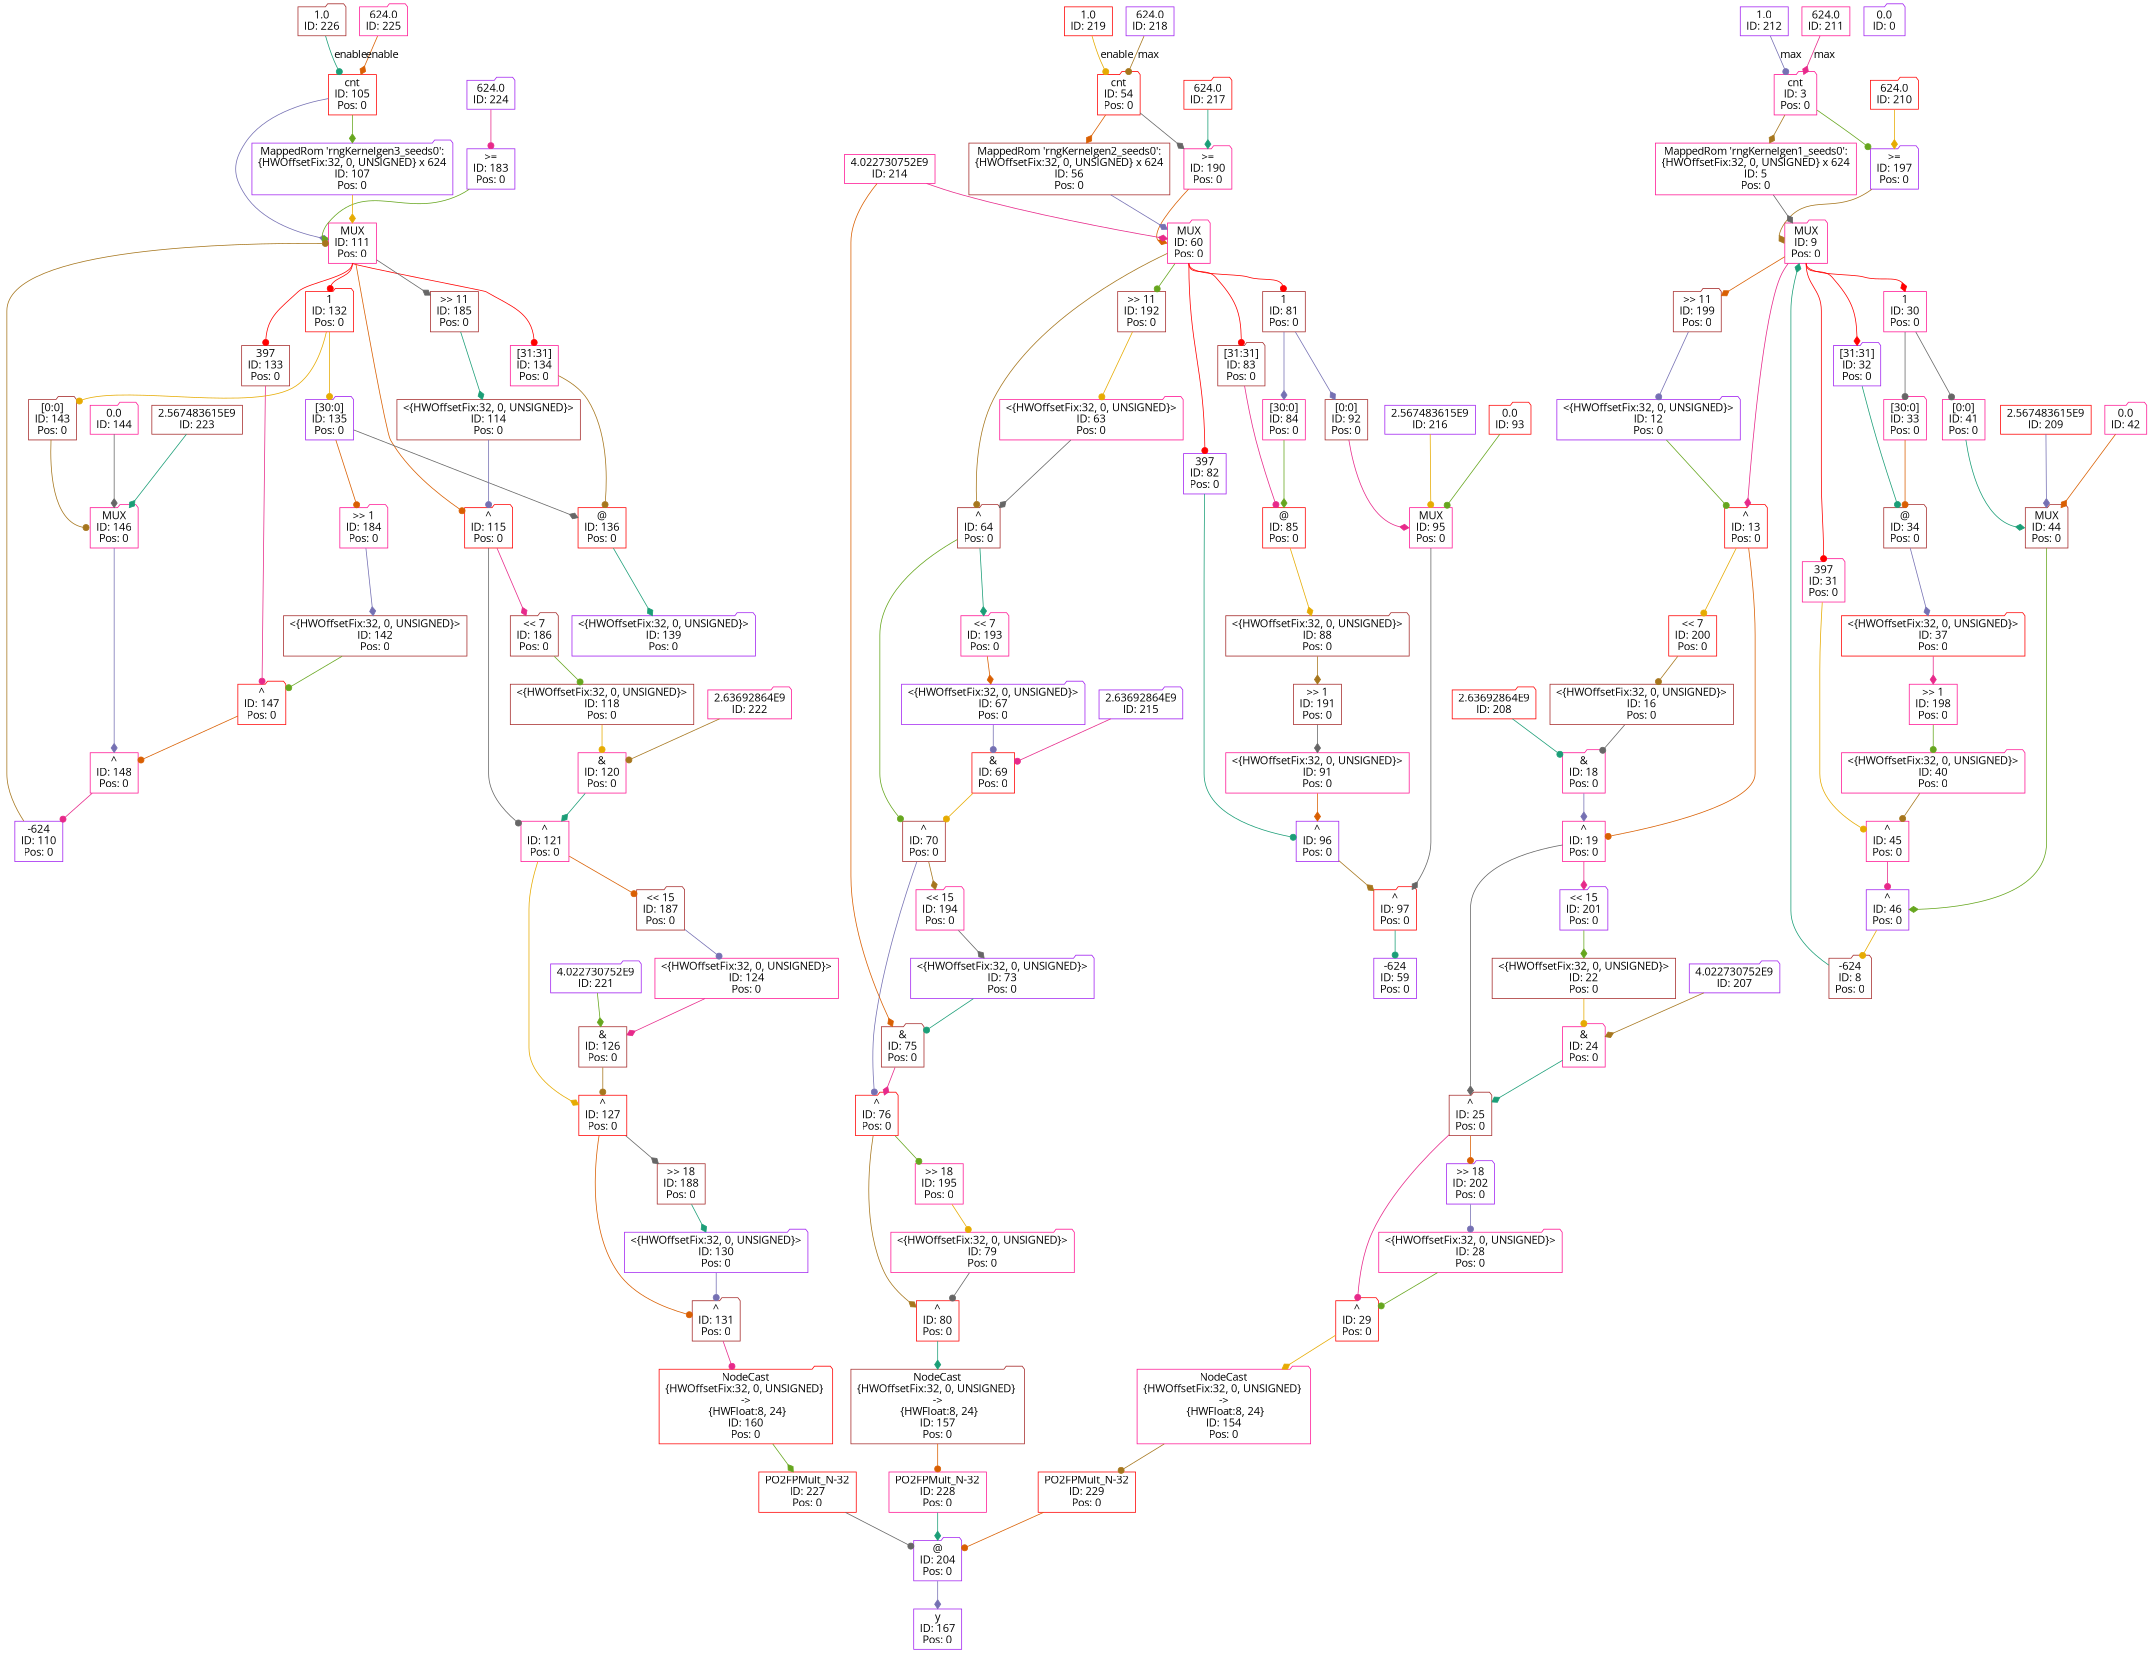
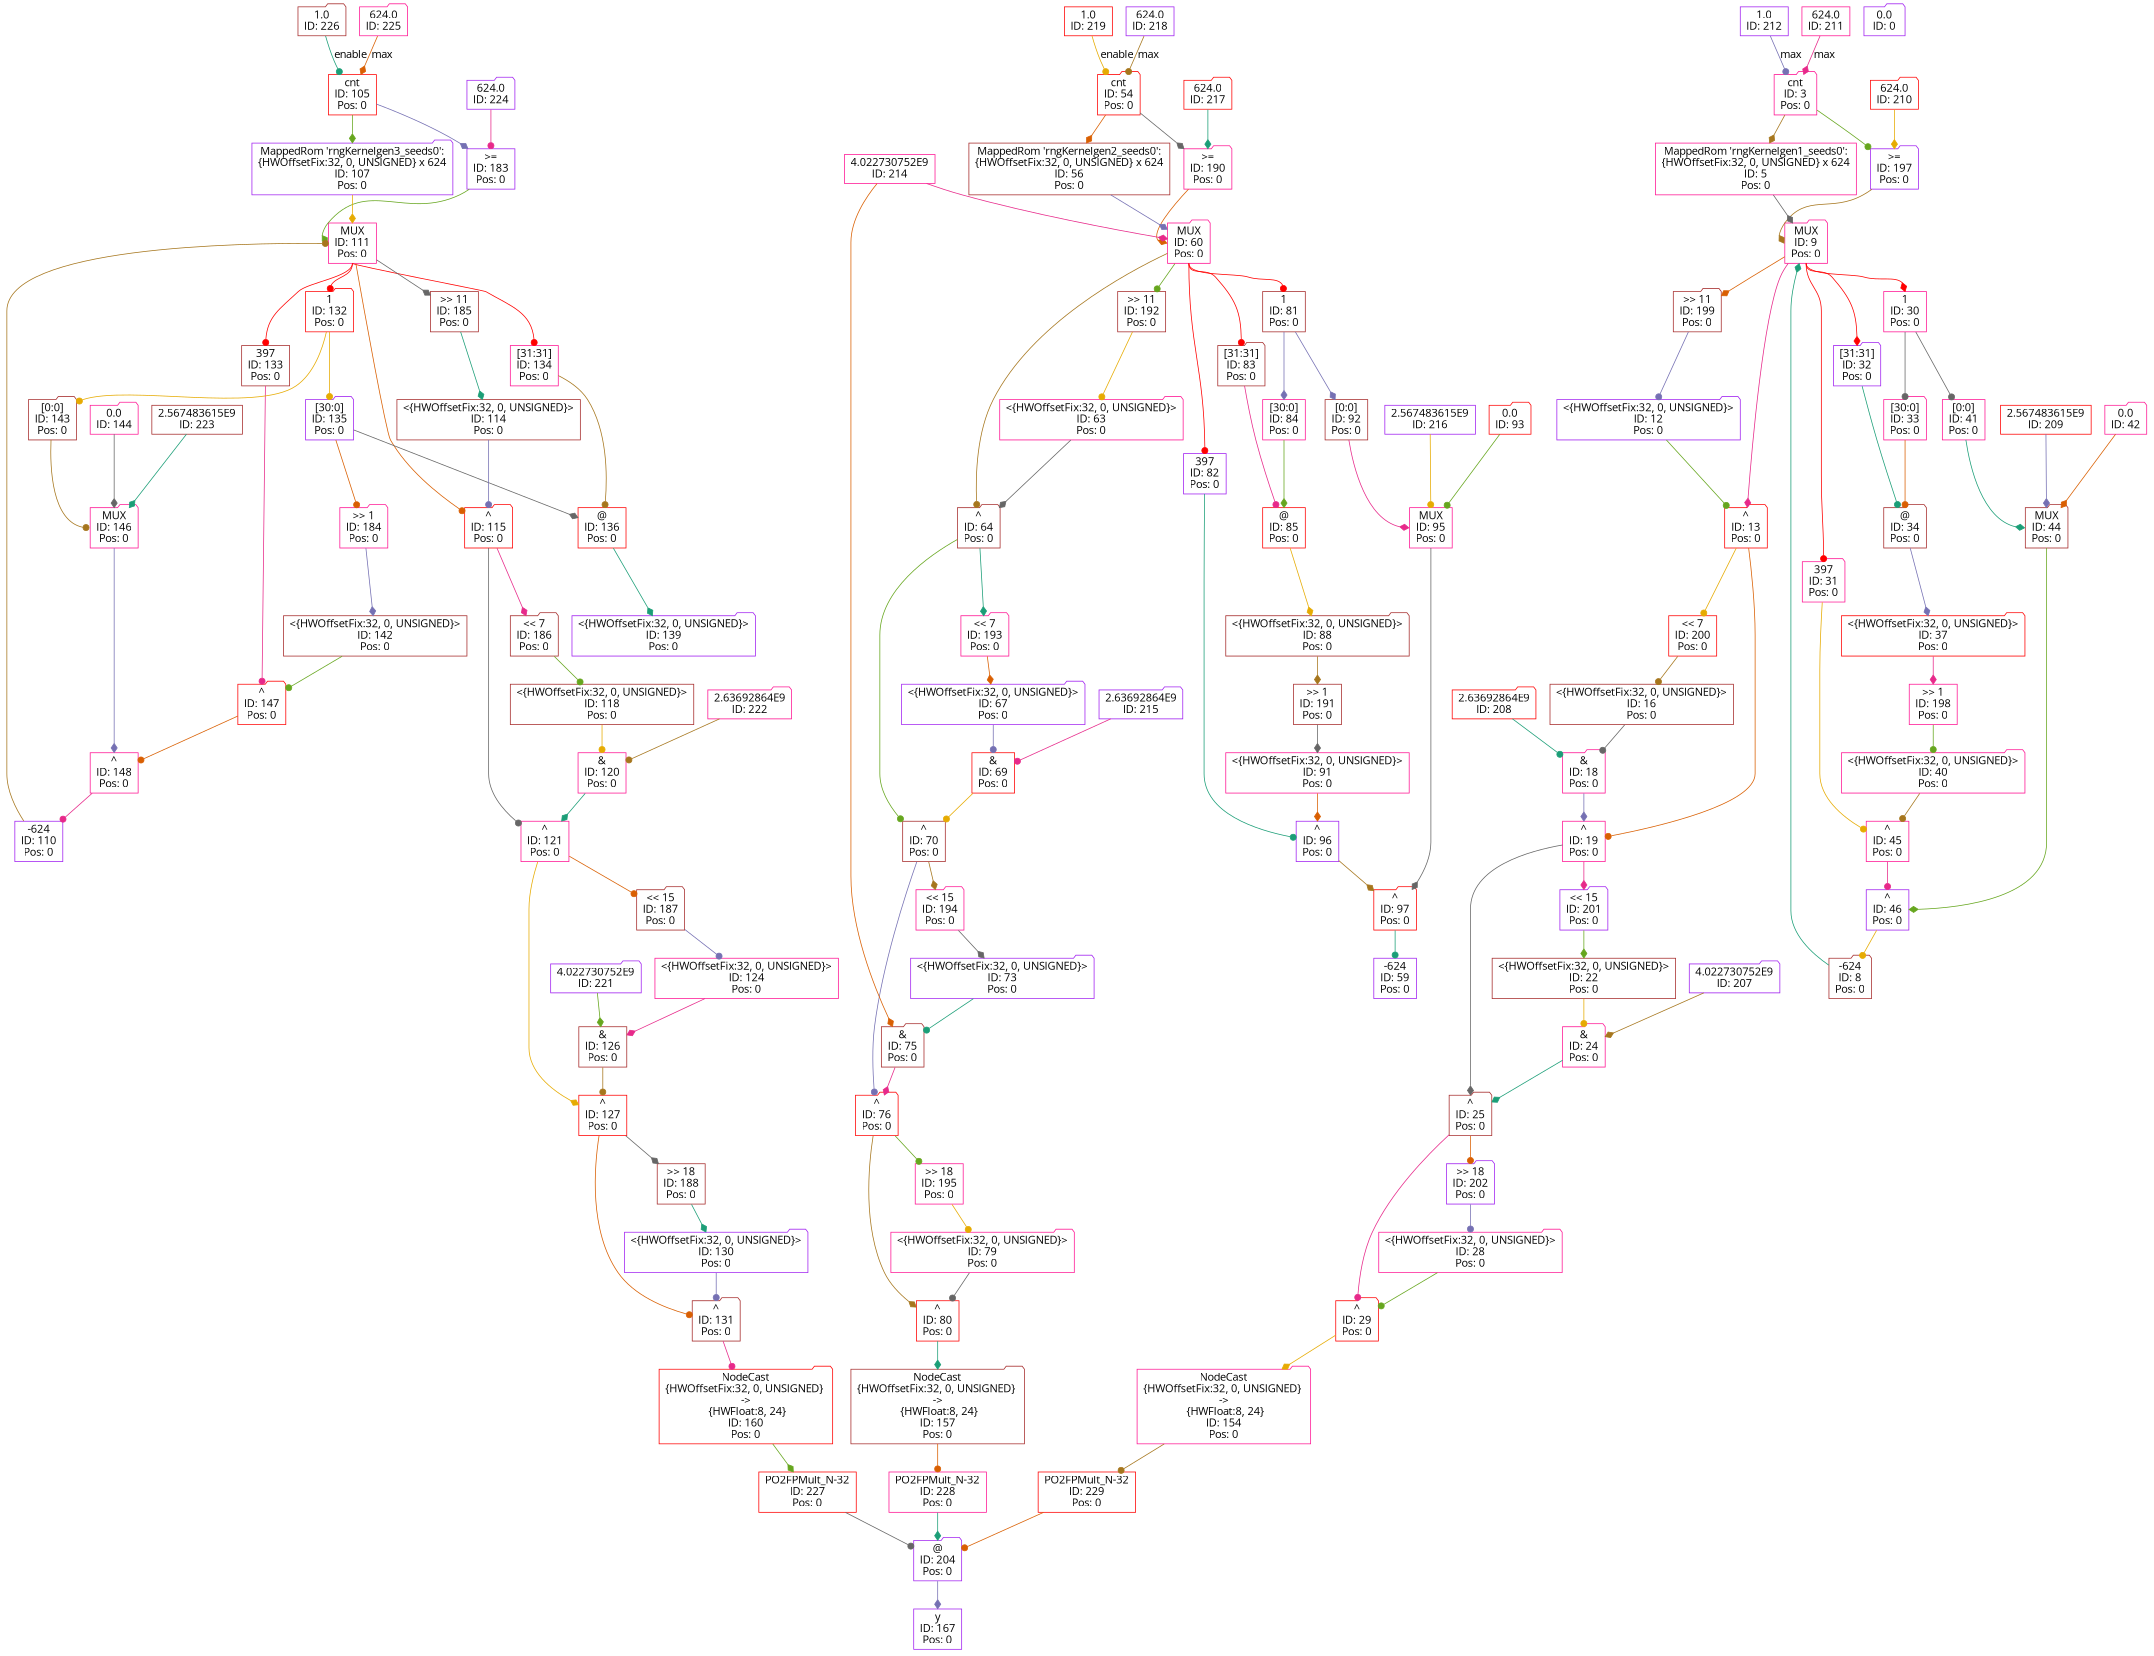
edge "624.0 ID: 225" -> "cnt ID: 105 Pos: 0": label "enable" -> "max"
edge "cnt ID: 105 Pos: 0" -> "MUX ID: 111 Pos: 0": now "cnt ID: 105 Pos: 0" -> ">= ID: 183 Pos: 0"
